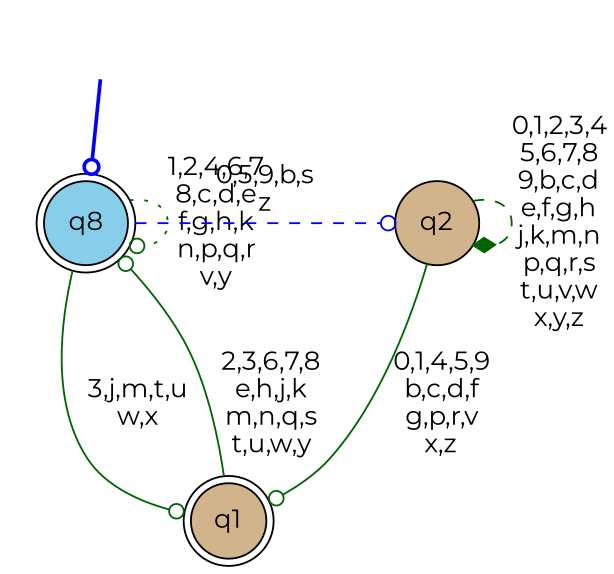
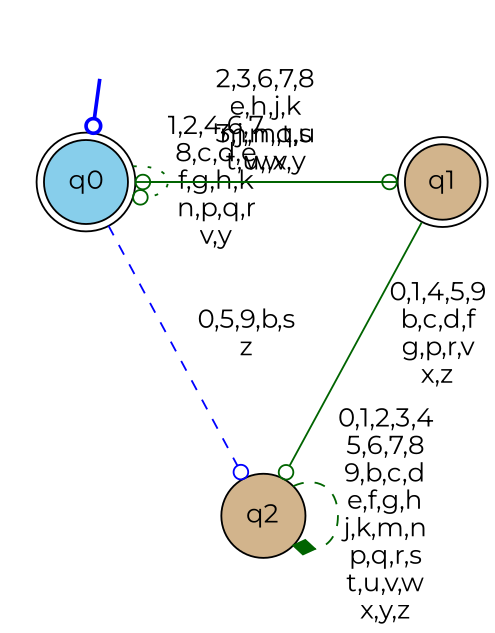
node "q8": label "q8" -> "q0"
edge "q2" -> "q1": reversed
